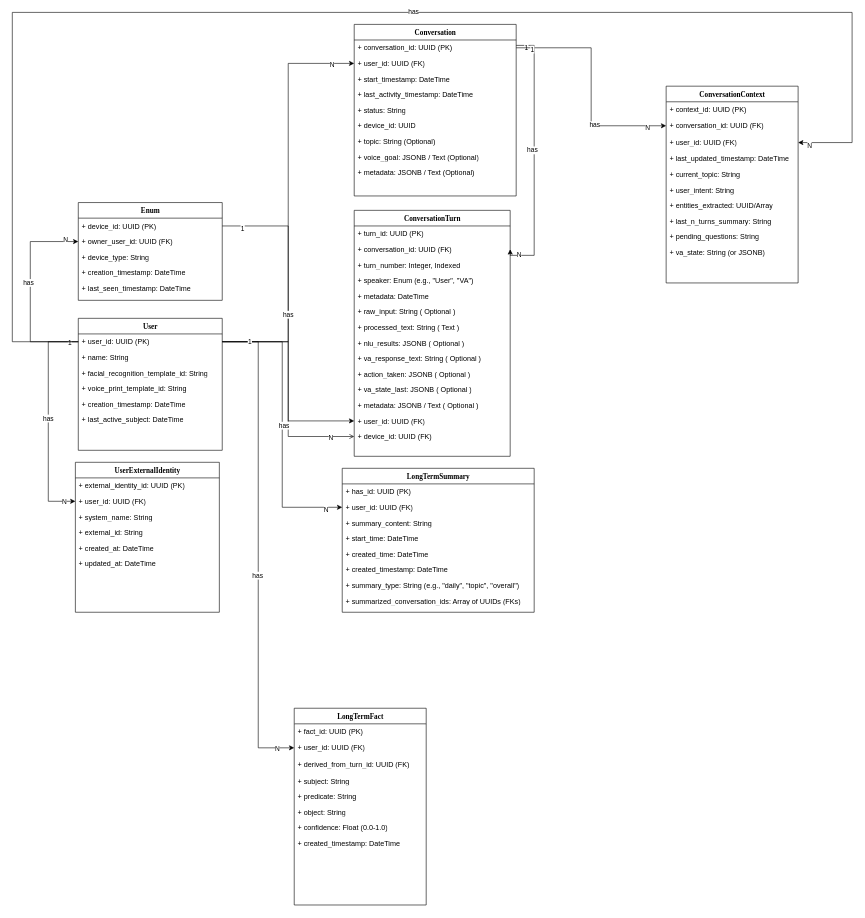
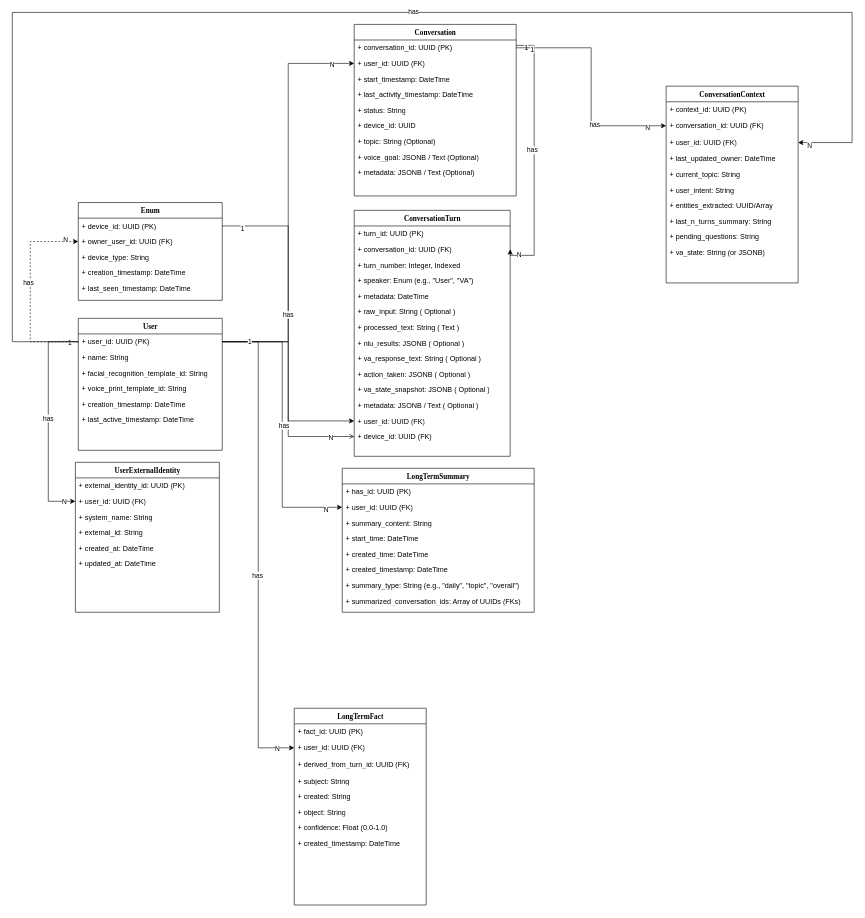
node "+ last_updated_timestamp: DateTime": label "+ last_updated_timestamp: DateTime" -> "+ last_updated_owner: DateTime"
edge "+ user_id: UUID (PK)" -> "+ owner_user_id: UUID (FK)": style solid -> dashed
node "+ va_state_last: JSONB ( Optional )": label "+ va_state_last: JSONB ( Optional )" -> "+ va_state_snapshot: JSONB ( Optional )"
node "+ last_active_subject: DateTime": label "+ last_active_subject: DateTime" -> "+ last_active_timestamp: DateTime"
node "+ predicate: String": label "+ predicate: String" -> "+ created: String"
